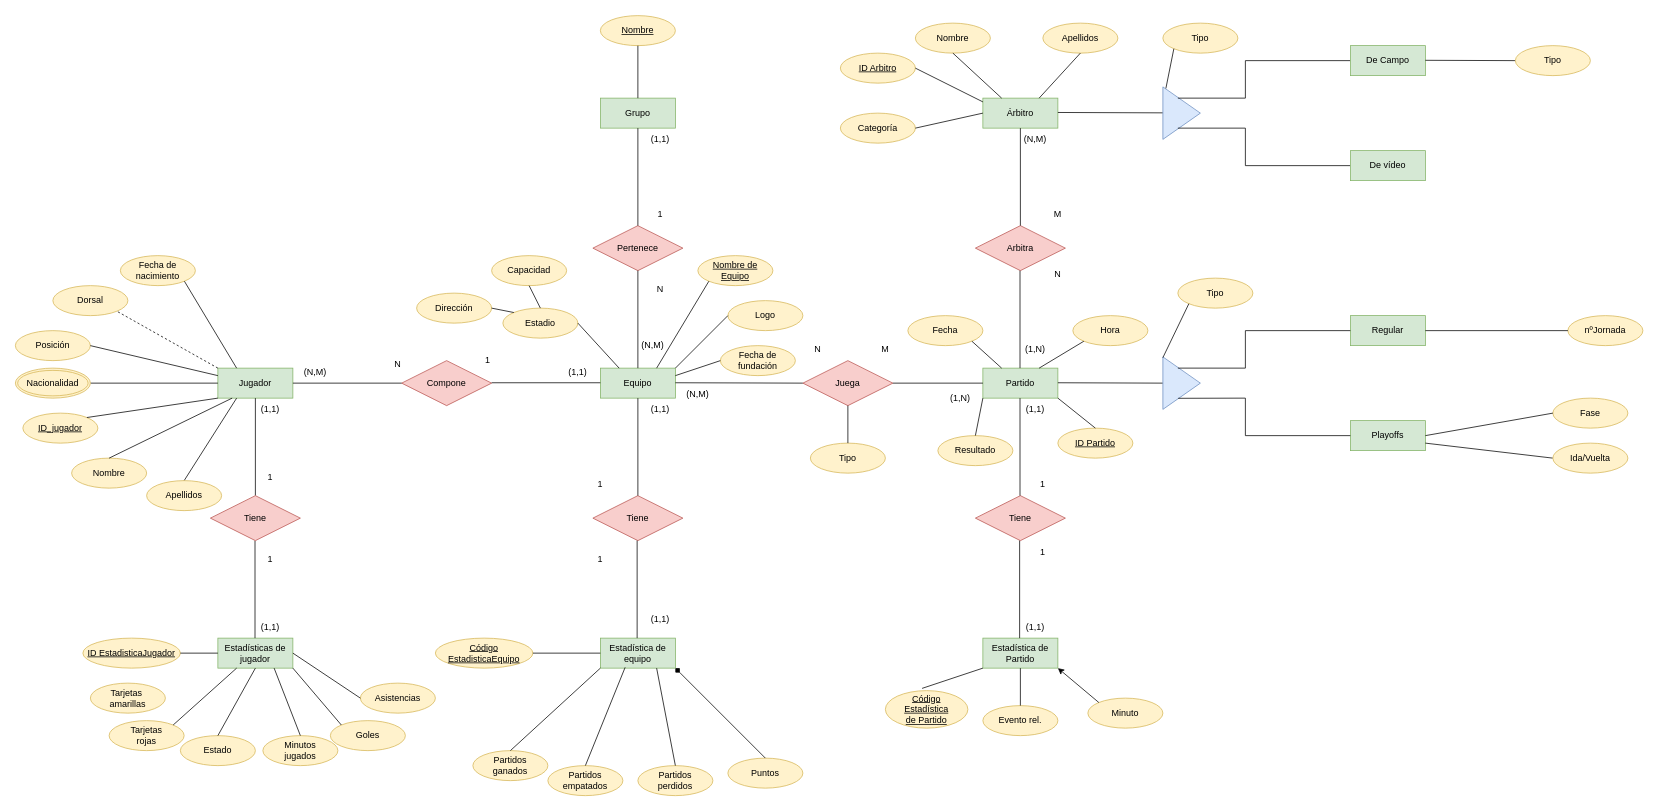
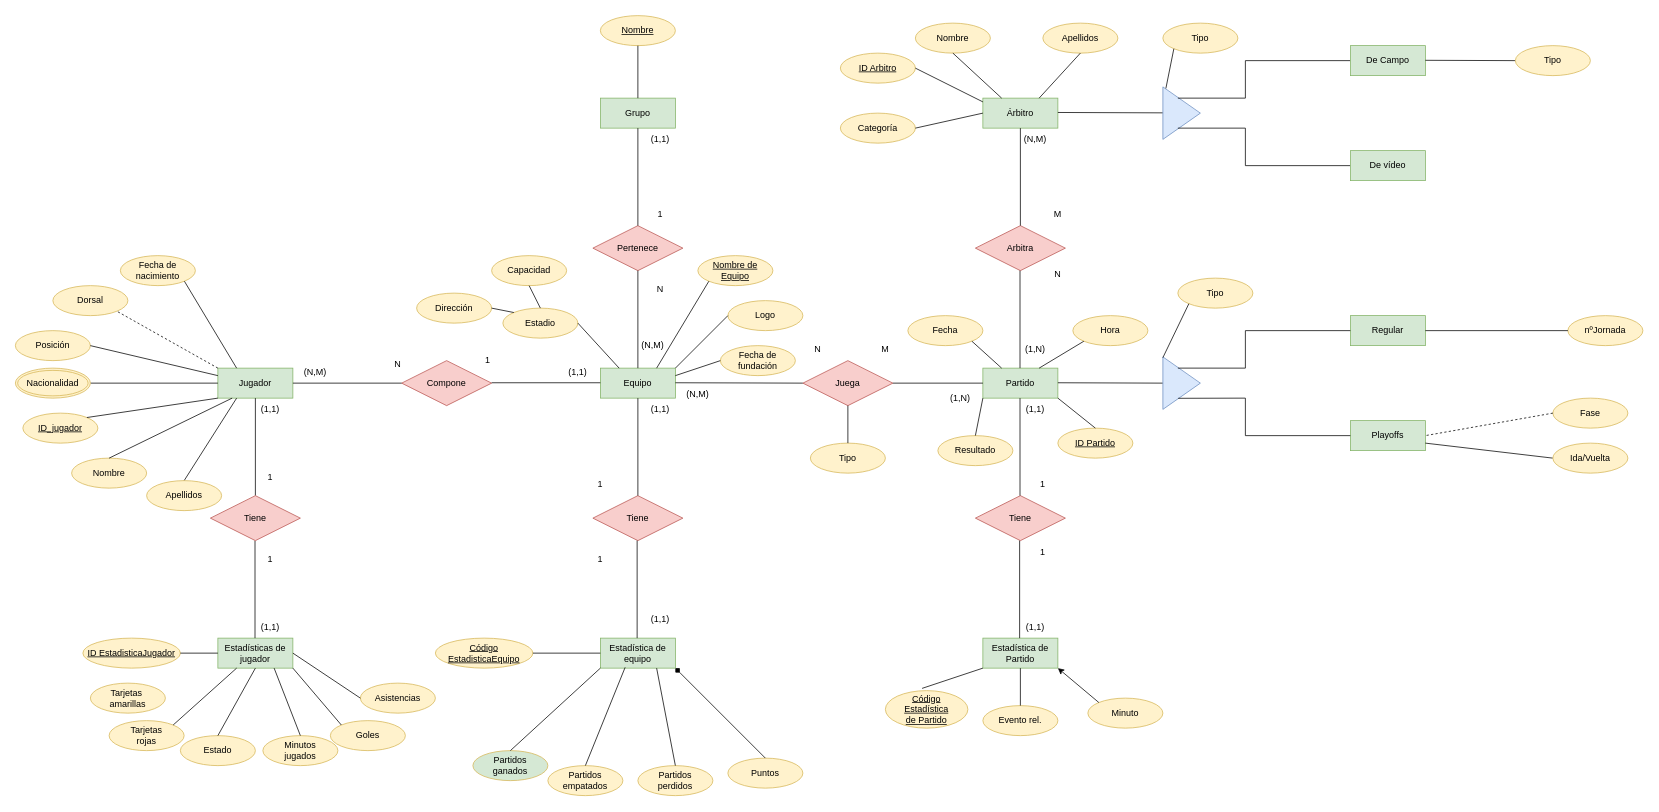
edge "Fase" -- "Playoffs": style solid -> dashed
node "Partidos ganados": fillcolor #fff2cc -> #d5e8d4
